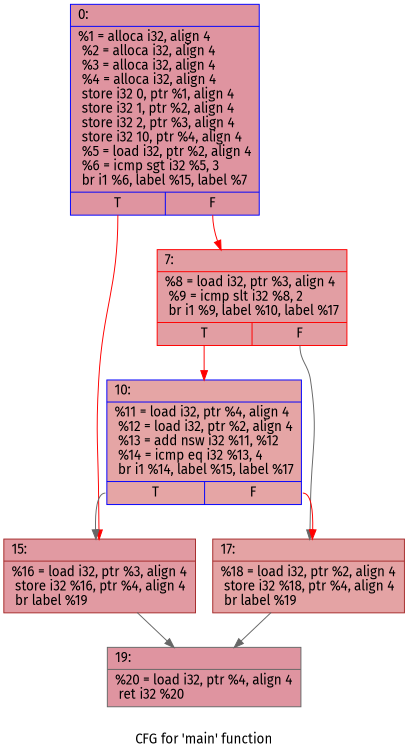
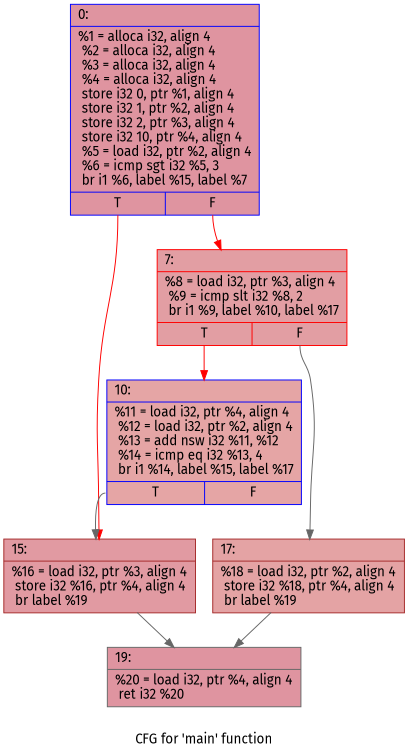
edge "10:" -> "17:": removed
